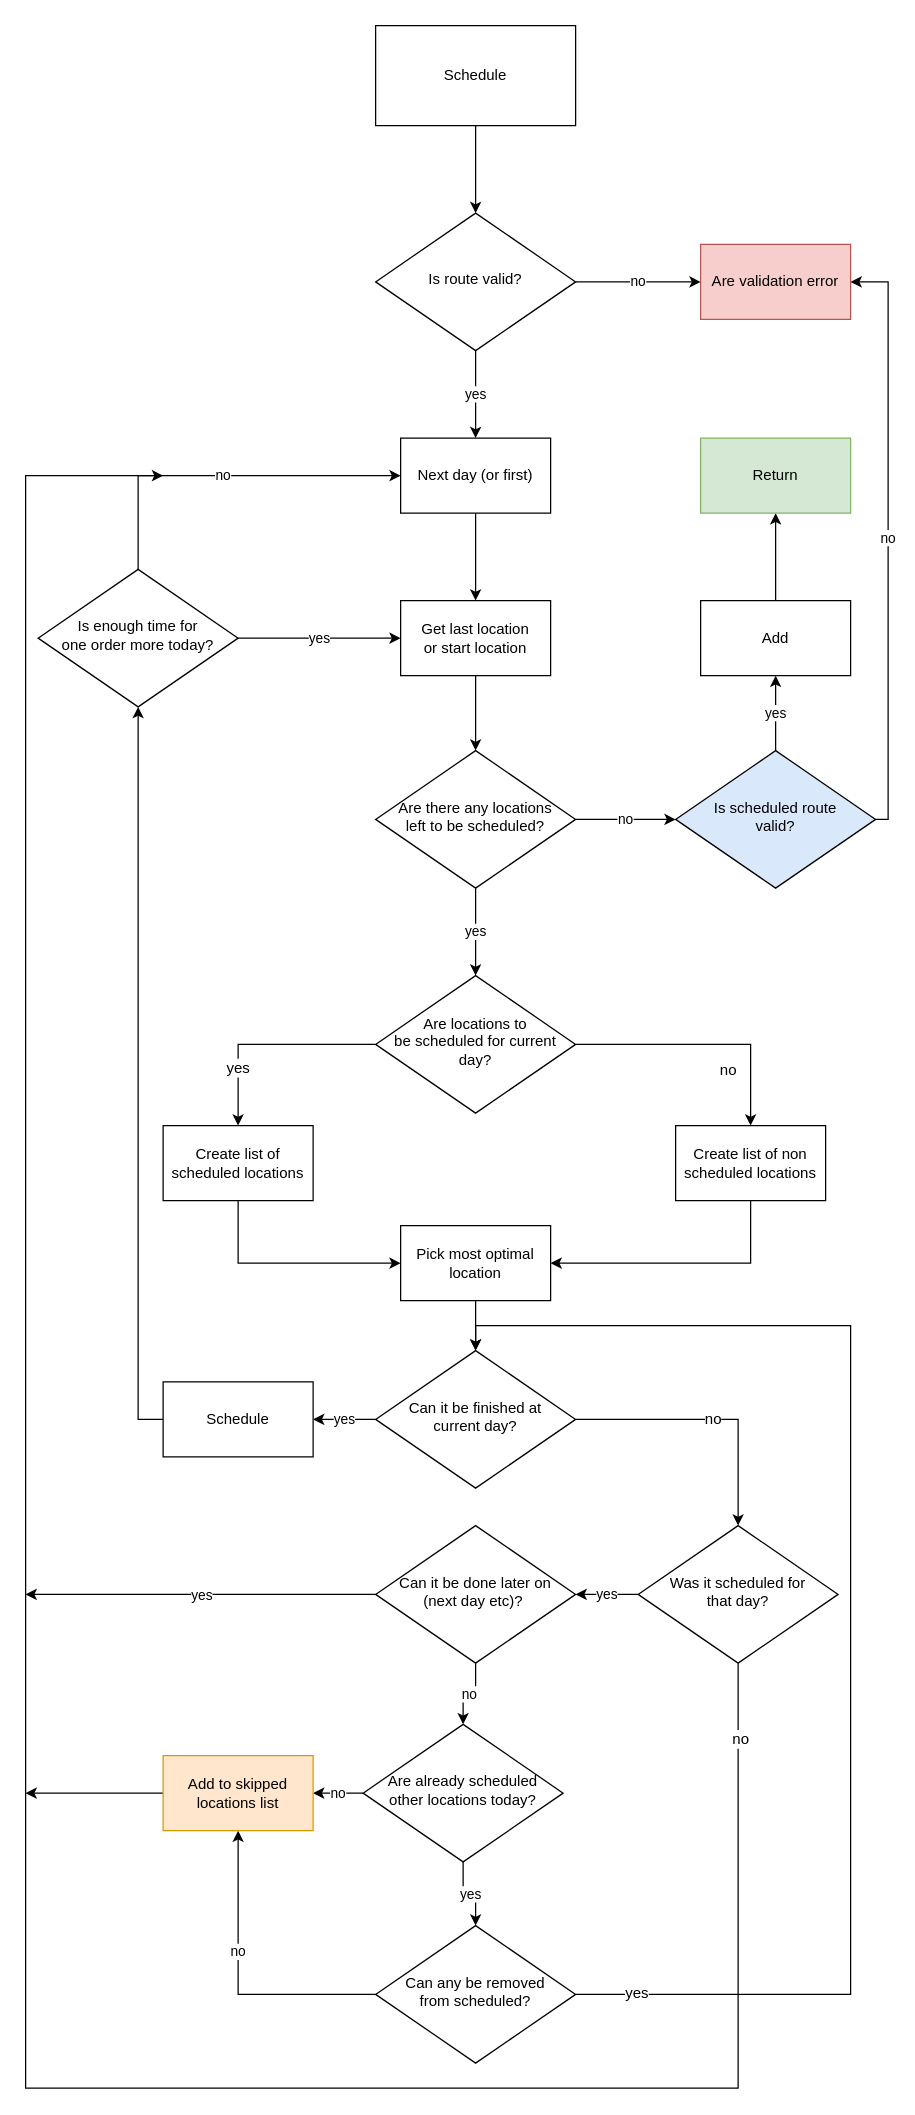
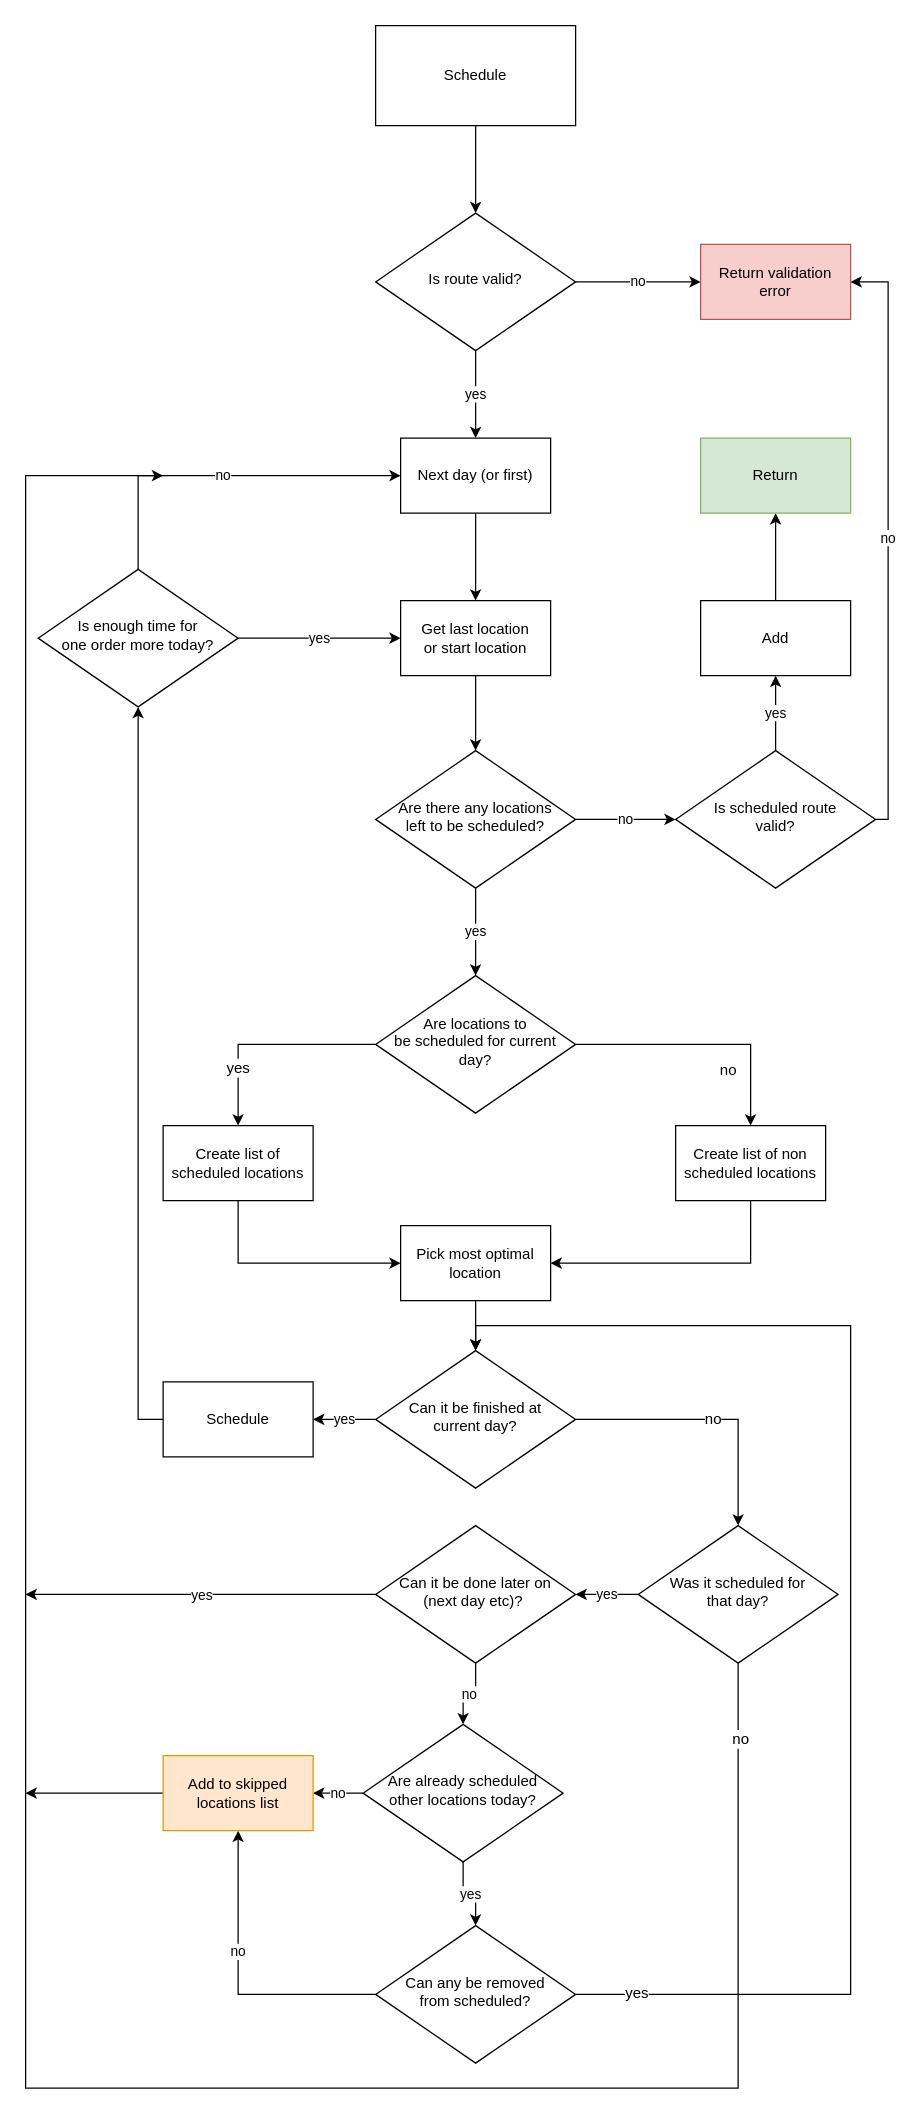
node "Are validation error": label "Are validation error" -> "Return validation error"
node "Is scheduled route valid?": fillcolor #dae8fc -> #ffffff
